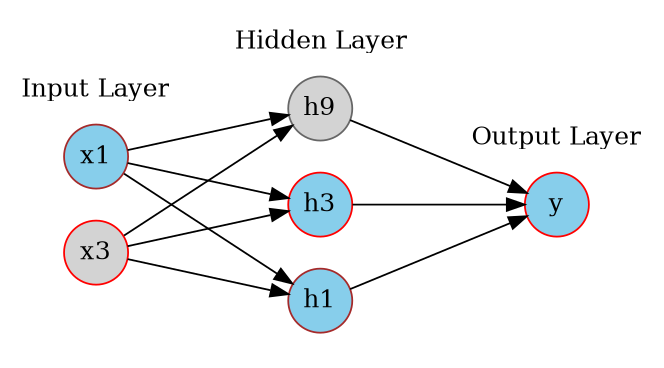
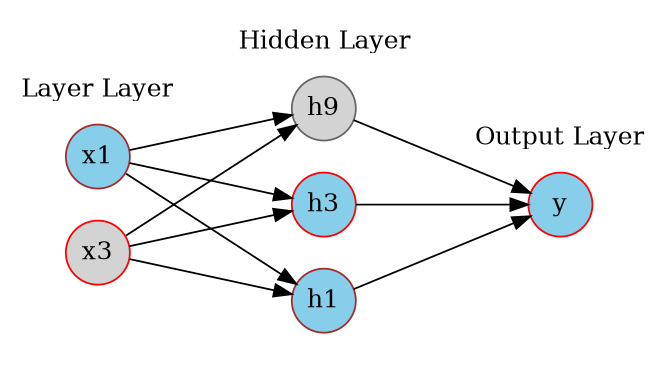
cluster "Input Layer": label "Input Layer" -> "Layer Layer"
